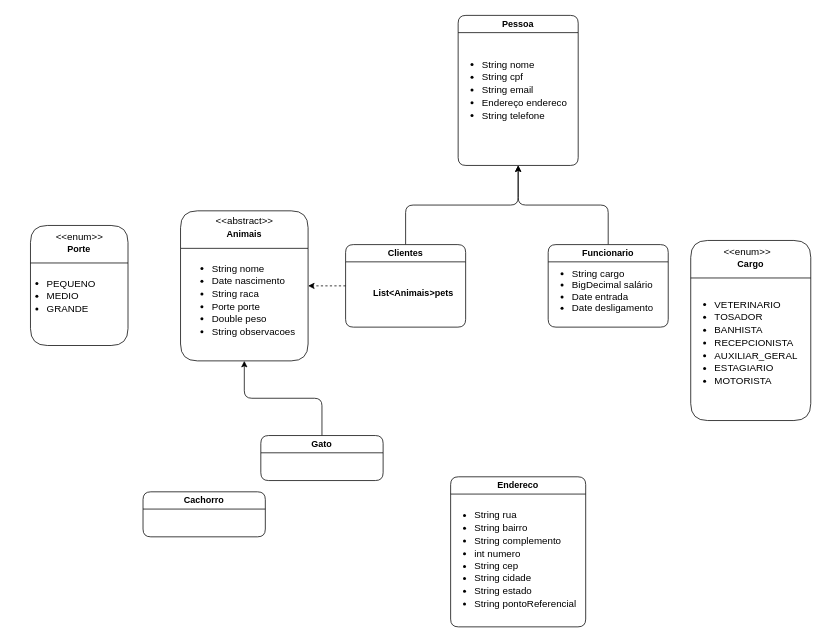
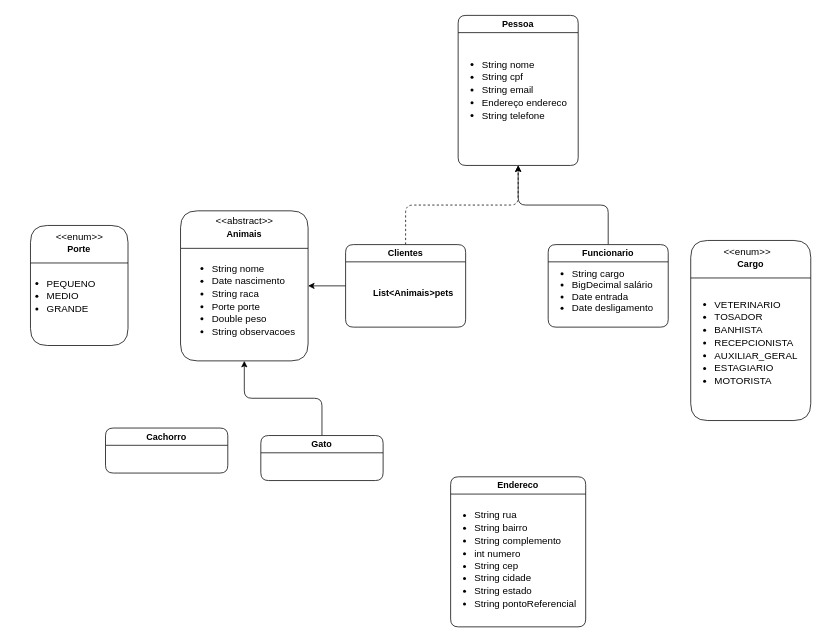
edge "Clientes" -> "Pessoa": style solid -> dashed
edge "Clientes" -> "Animais": style dashed -> solid
node "Cachorro": moved (204, 514) -> (167, 450)
